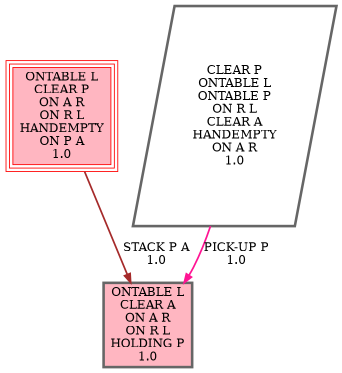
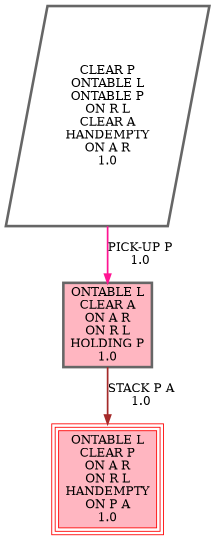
edge "ONTABLE L CLEAR P ON A R ON R L HANDEMPTY ON P A 1.0" -> "ONTABLE L CLEAR A ON A R ON R L HOLDING P 1.0": reversed
